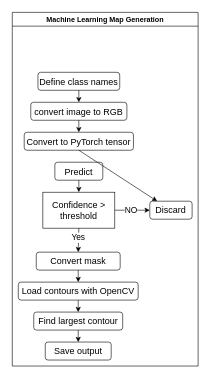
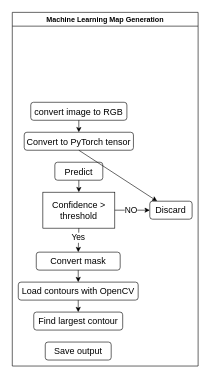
node "Define class names": removed
edge "Define class names" -> "convert image to RGB": removed
edge "Find largest contour" -> "Save output": removed
